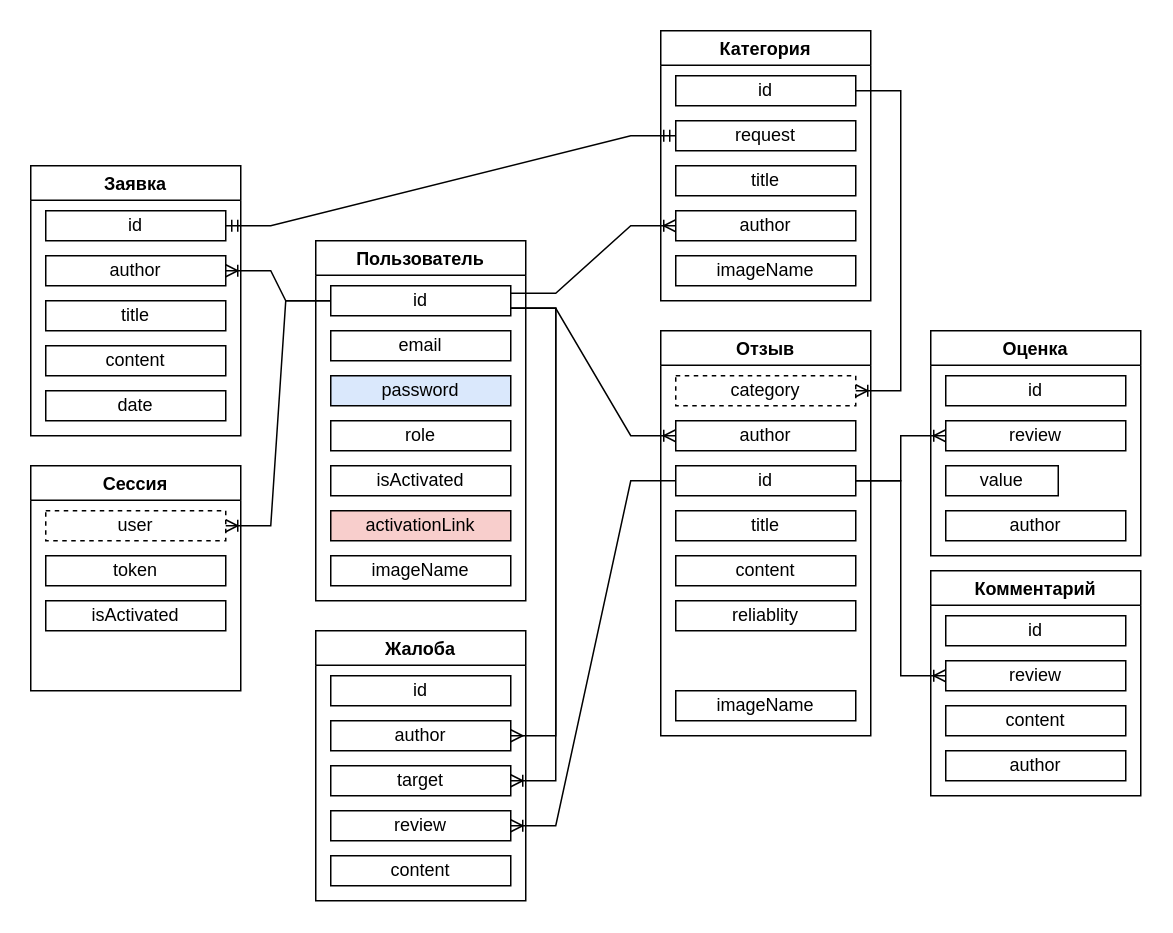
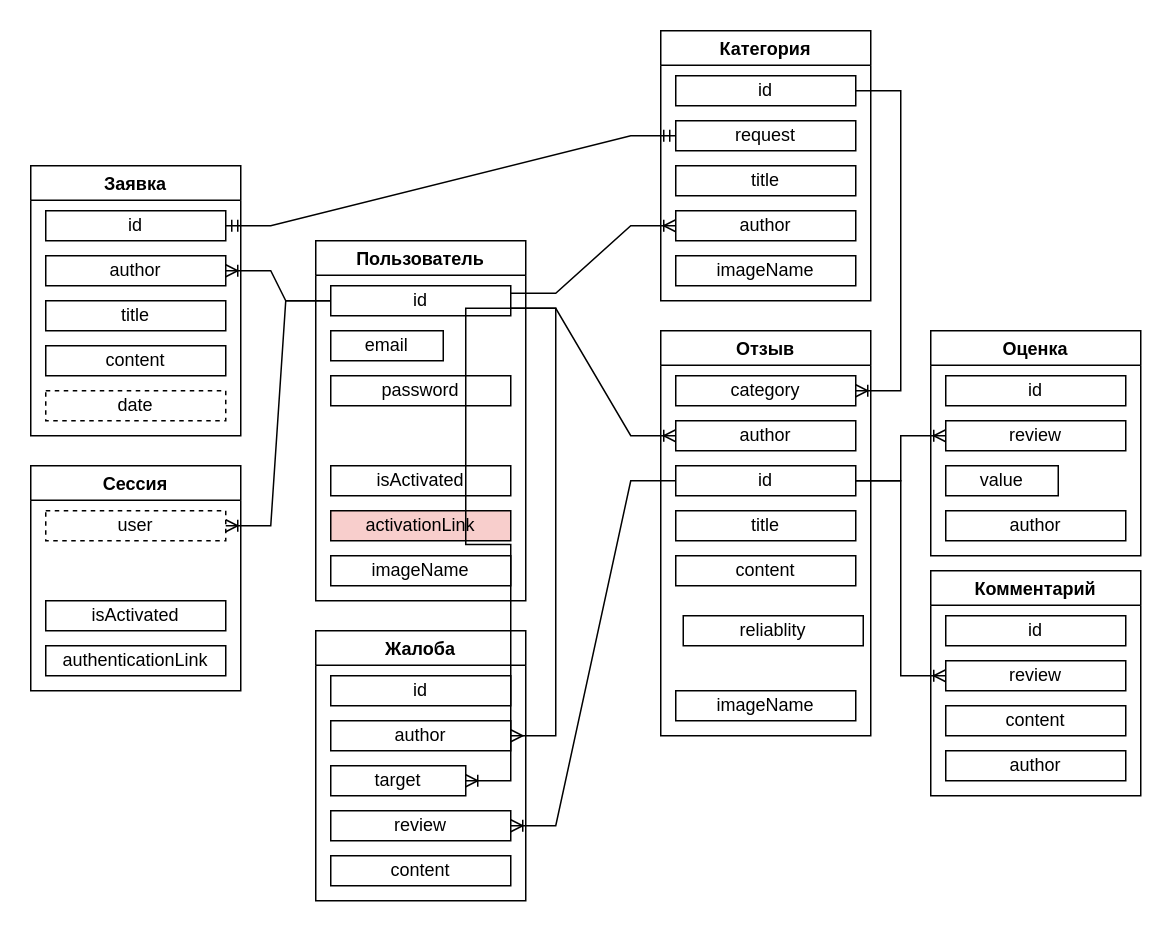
node "email": size 180x30 -> 113x30
node "password": fillcolor #dae8fc -> #ffffff
node "category": style dashed -> solid
node "date": style solid -> dashed
node "role": removed
node "token": removed
node "reliablity": moved (766, 616) -> (773, 631)
node "authenticationLink": added
node "target": size 180x30 -> 135x30
